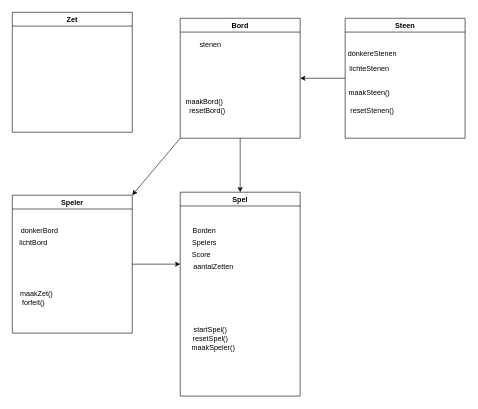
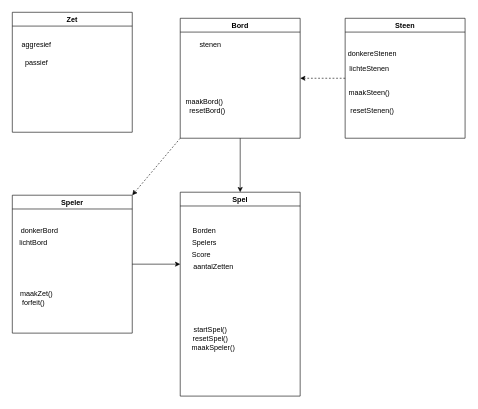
node "aggresief": added
node "passief": added
edge "Steen" -> "Bord": style solid -> dashed
edge "Bord" -> "Speler": style solid -> dashed
